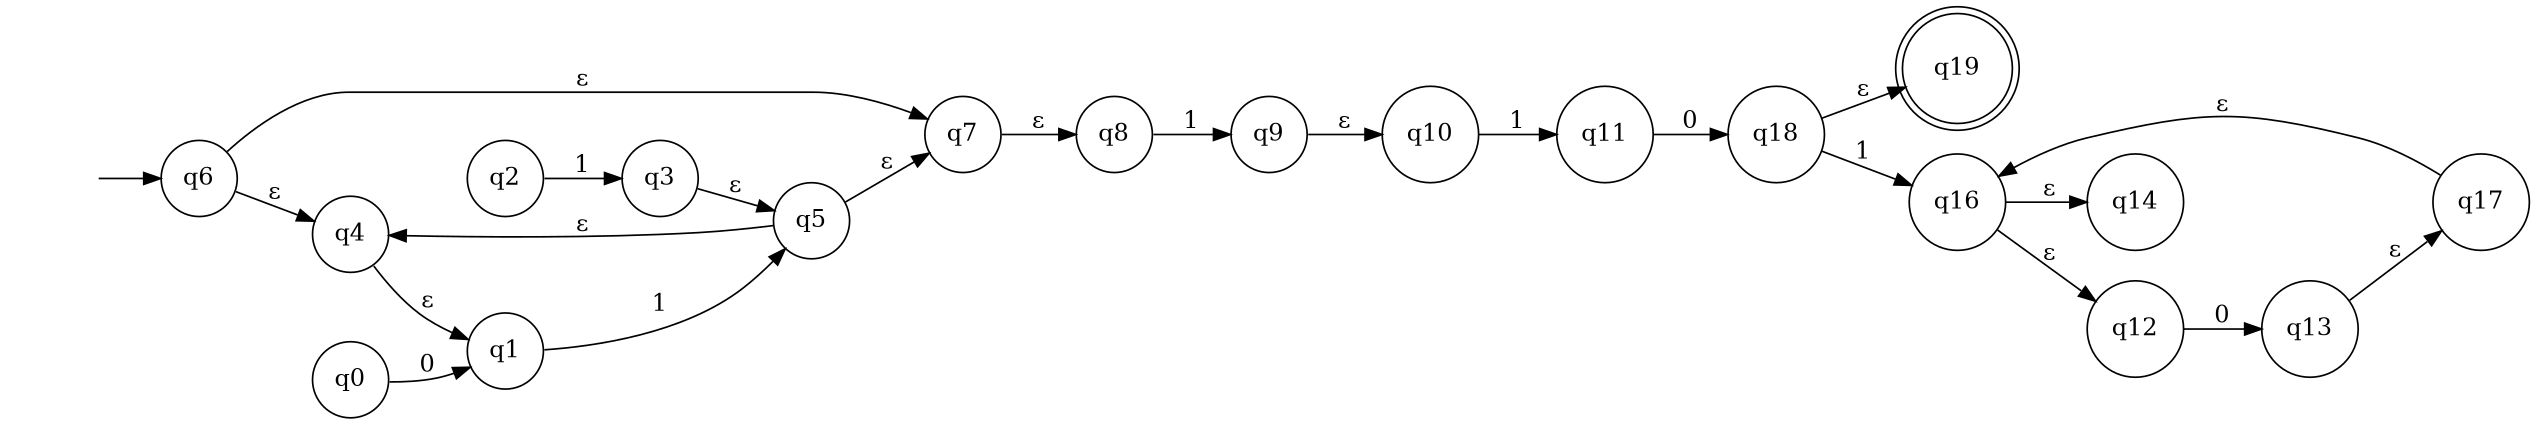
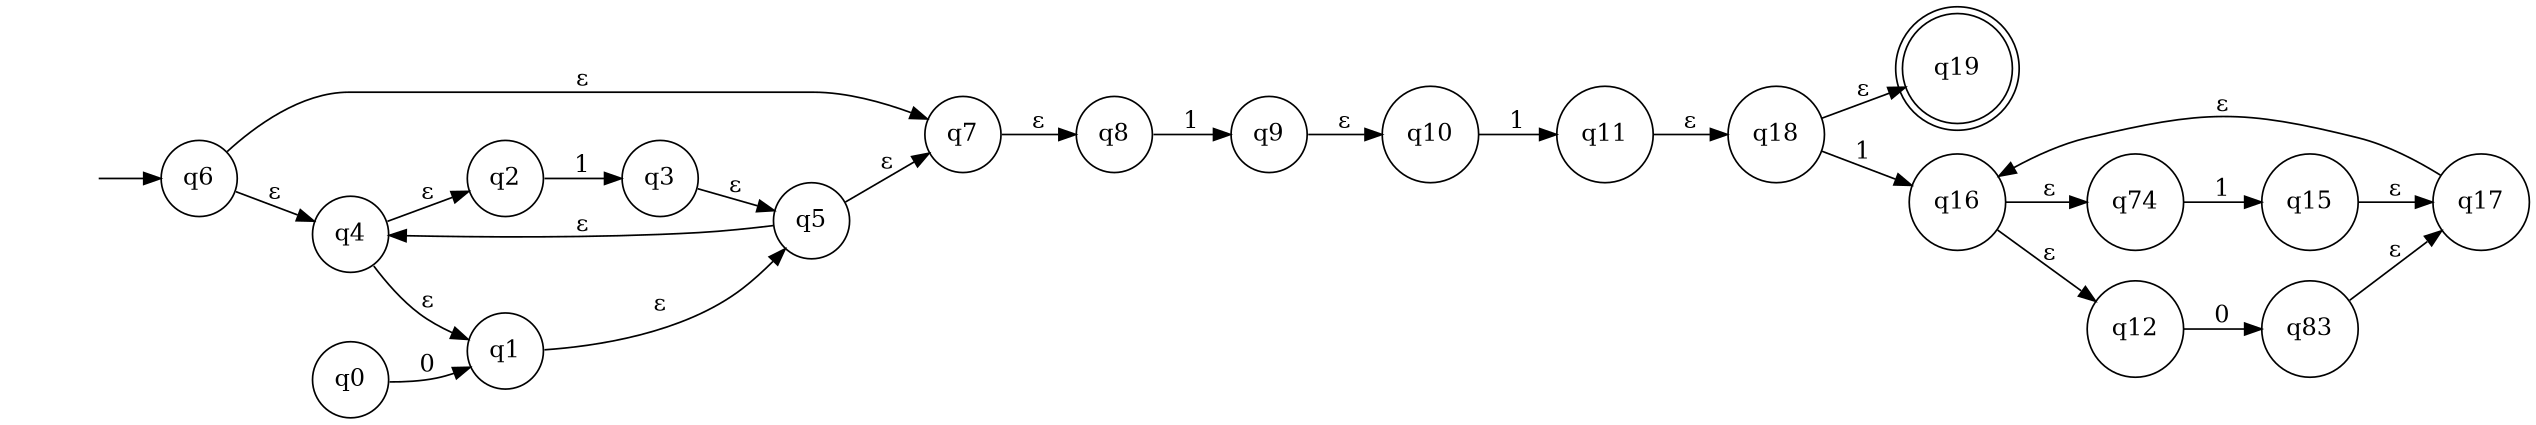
edge "q11" -> "q18": label "0" -> "ε"
node "q14": label "q14" -> "q74"
node "q15": added
edge "q4" -> "q2": added, label "ε"
edge "q1" -> "q5": label "1" -> "ε"
node "q13": label "q13" -> "q83"
